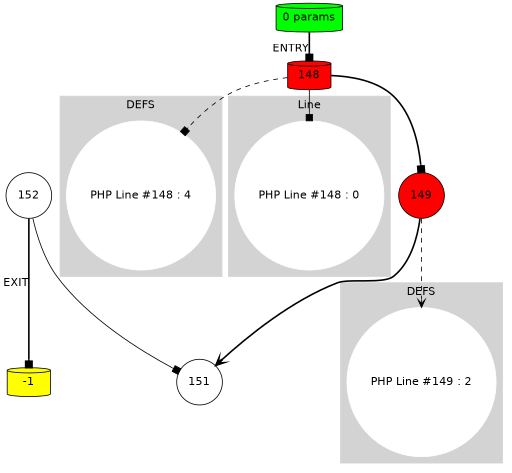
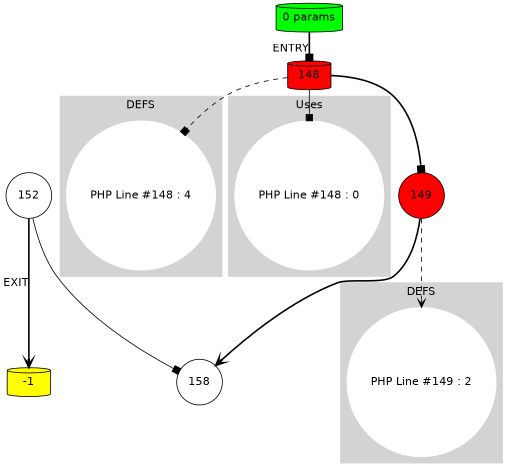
cluster "Line": label "Line" -> "Uses"
edge "152" -> "-1": arrowhead box -> vee
node "151": label "151" -> "158"
